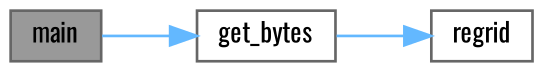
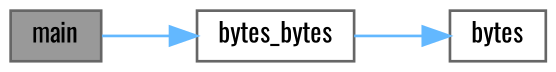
node "get_bytes": label "get_bytes" -> "bytes_bytes"
node "regrid": label "regrid" -> "bytes"
